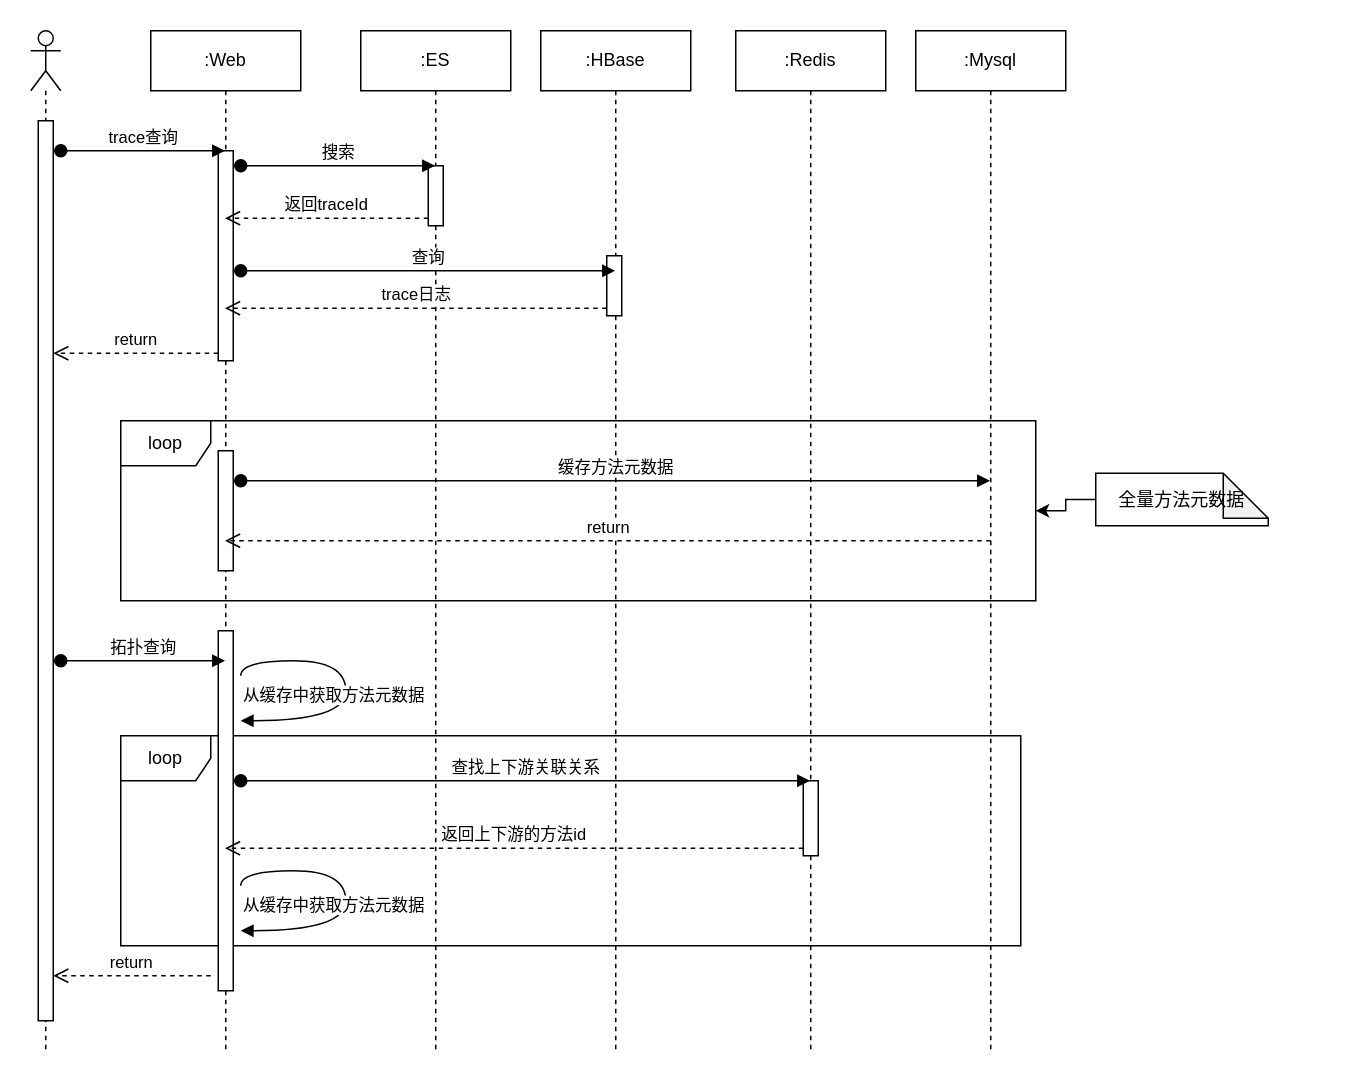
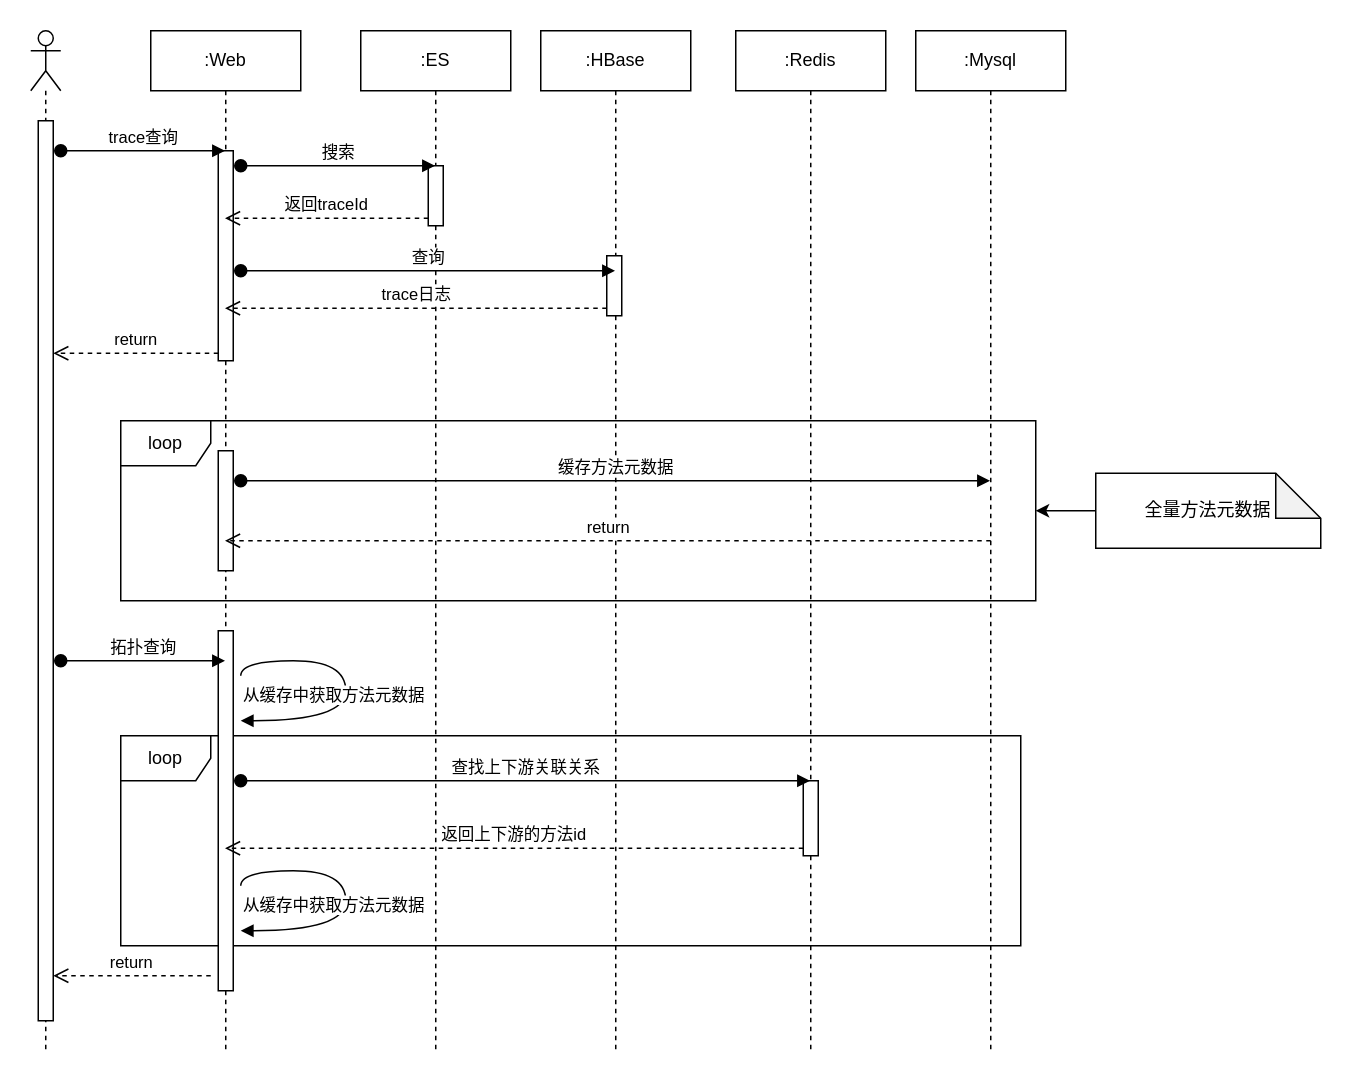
node "全量方法元数据": size 173x53 -> 225x75
